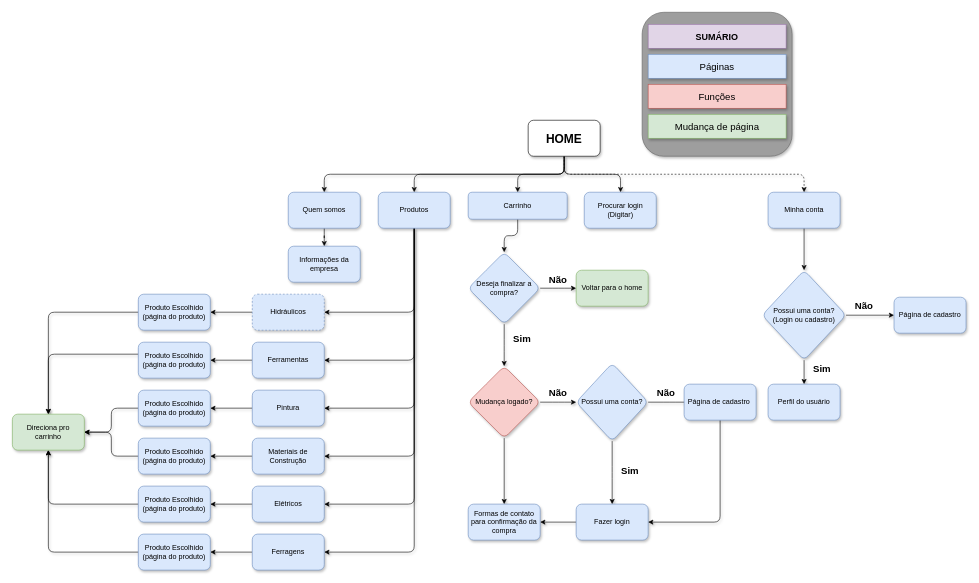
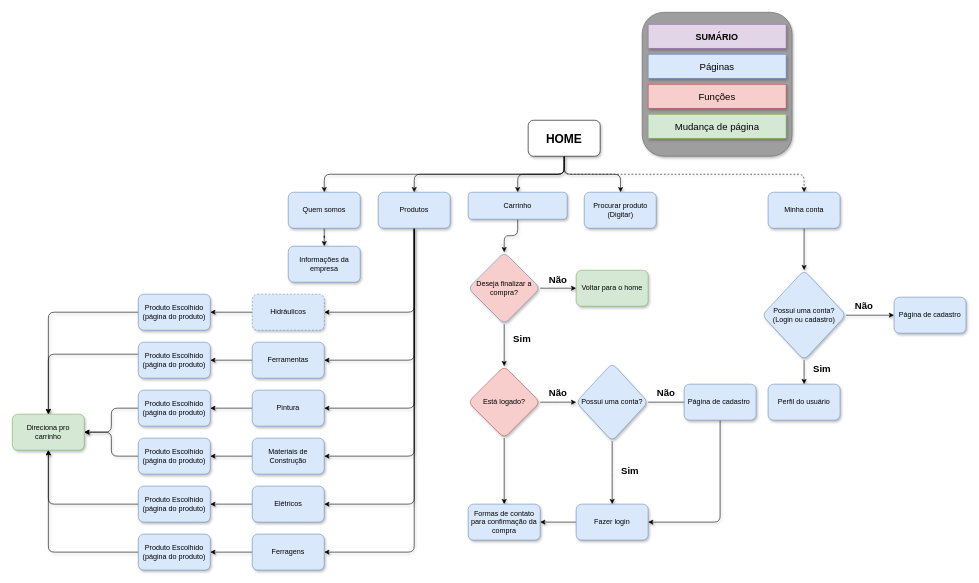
node "Procurar login (Digitar)": label "Procurar login (Digitar)" -> "Procurar produto (Digitar)"
node "Deseja finalizar a compra?": fillcolor #dae8fc -> #f8cecc
node "Mudança logado?": label "Mudança logado?" -> "Está logado?"
